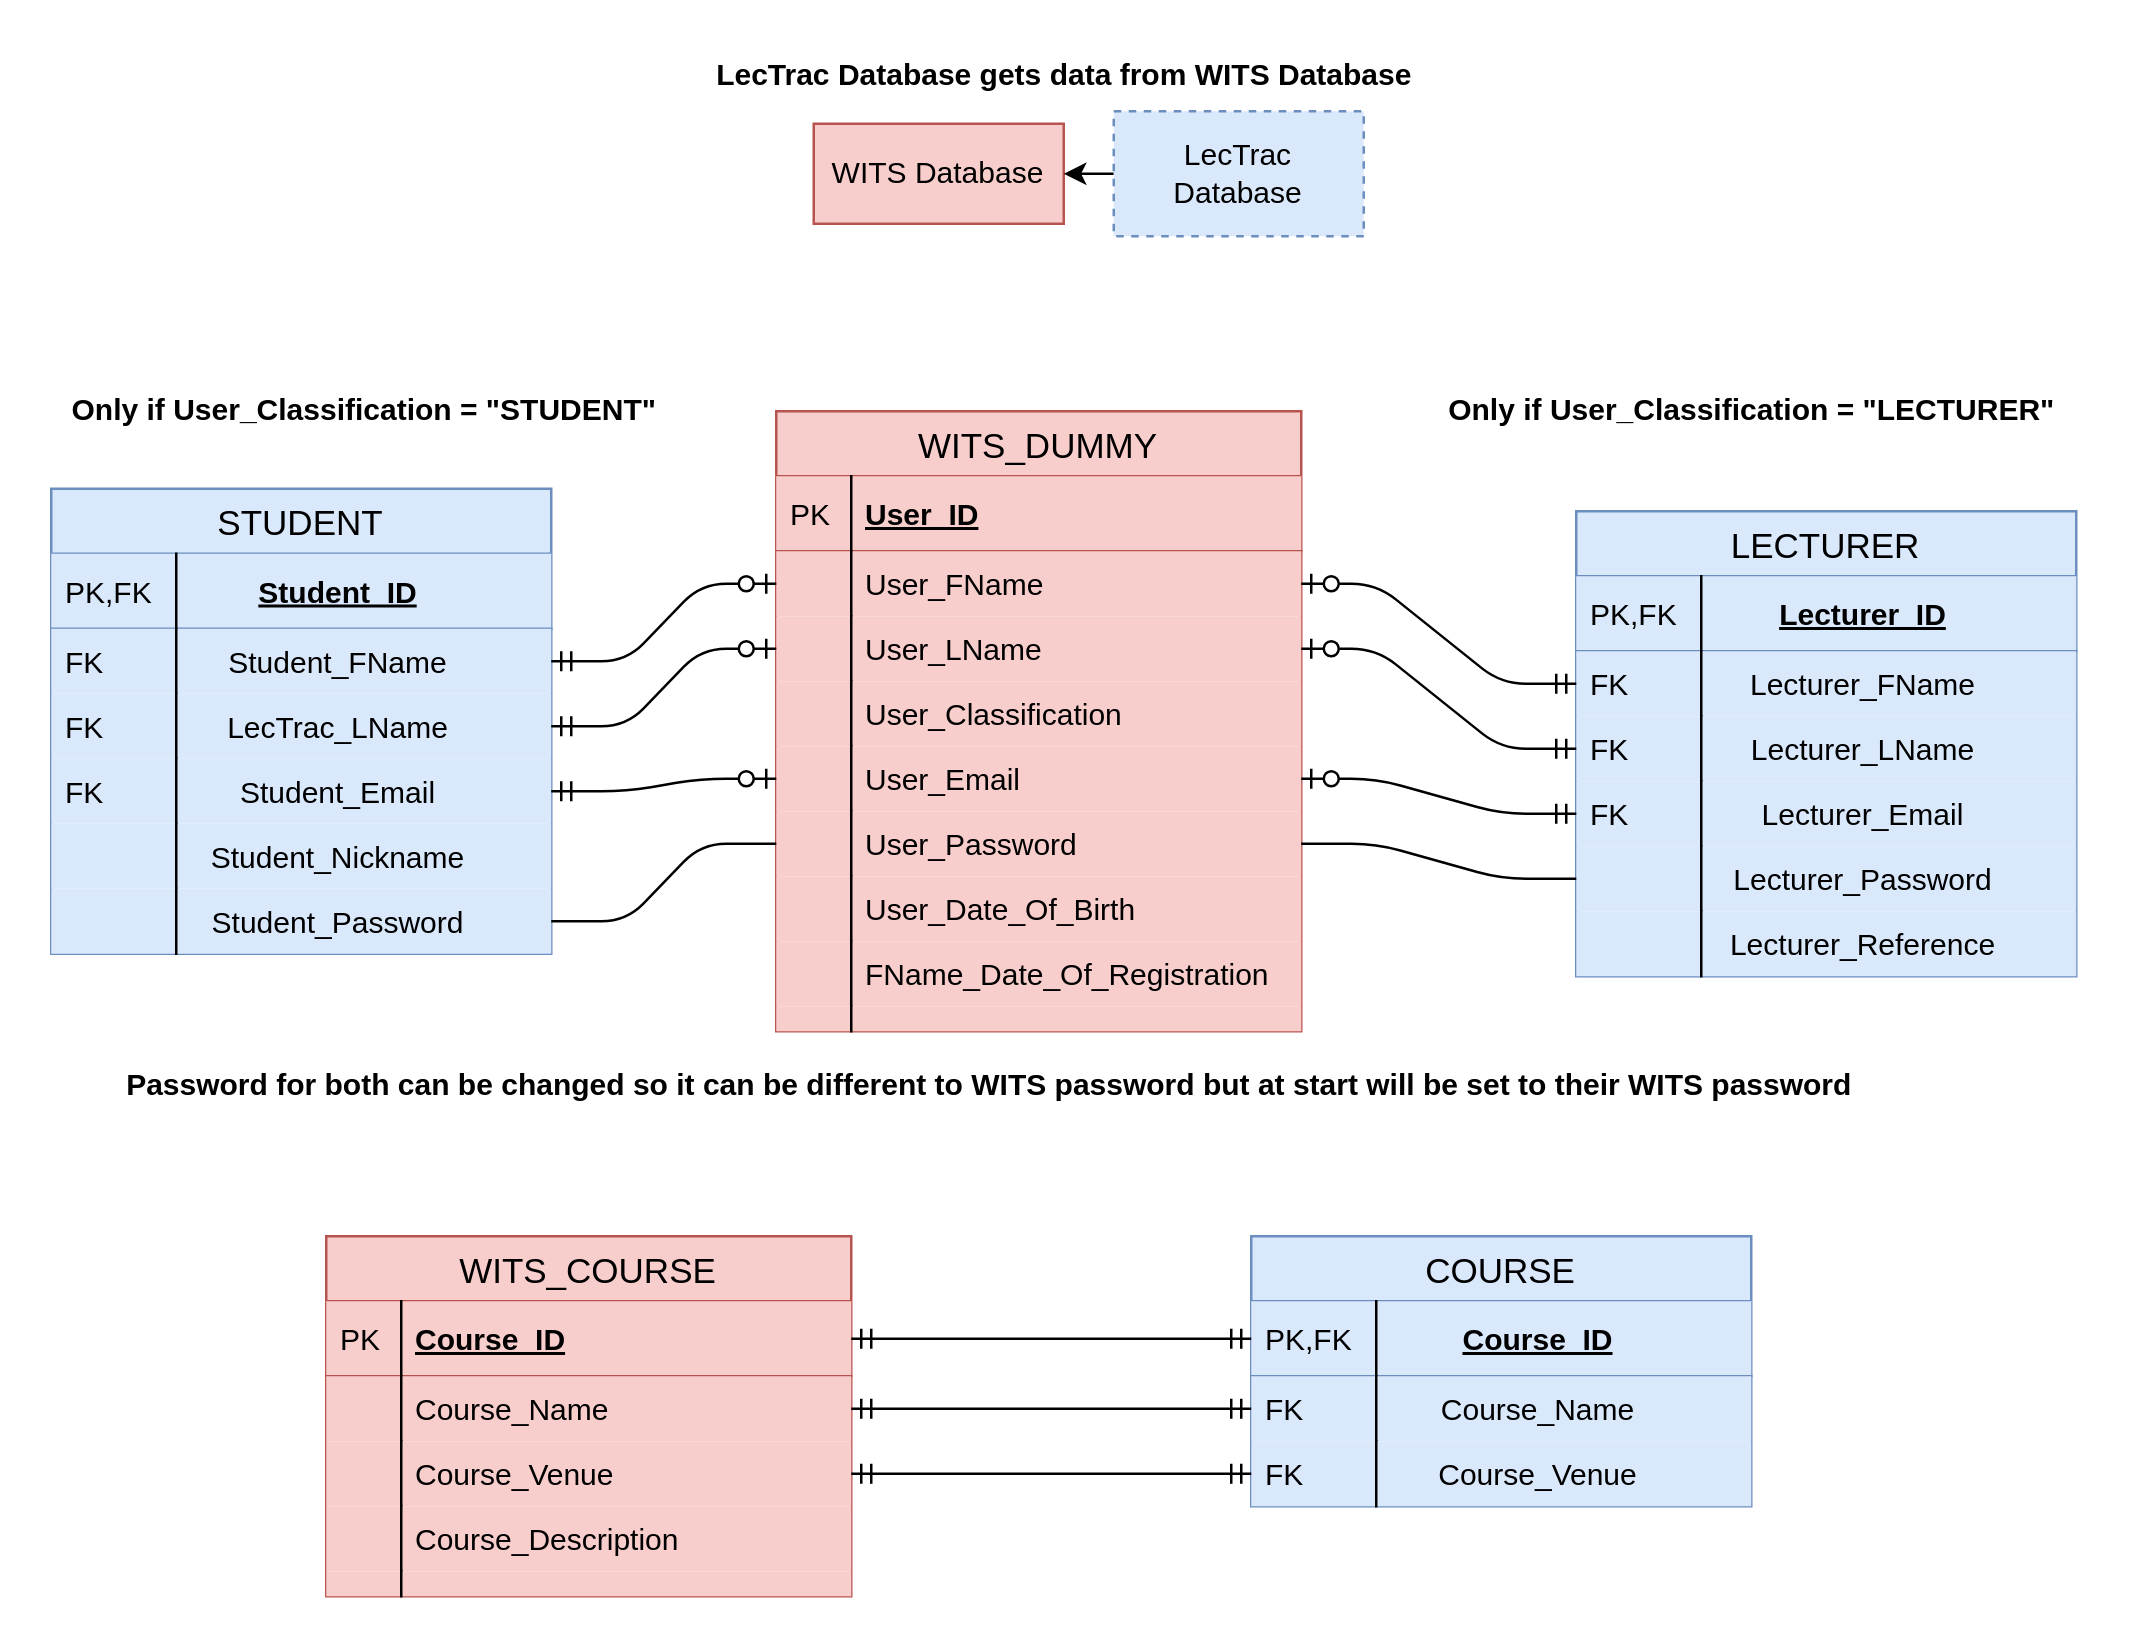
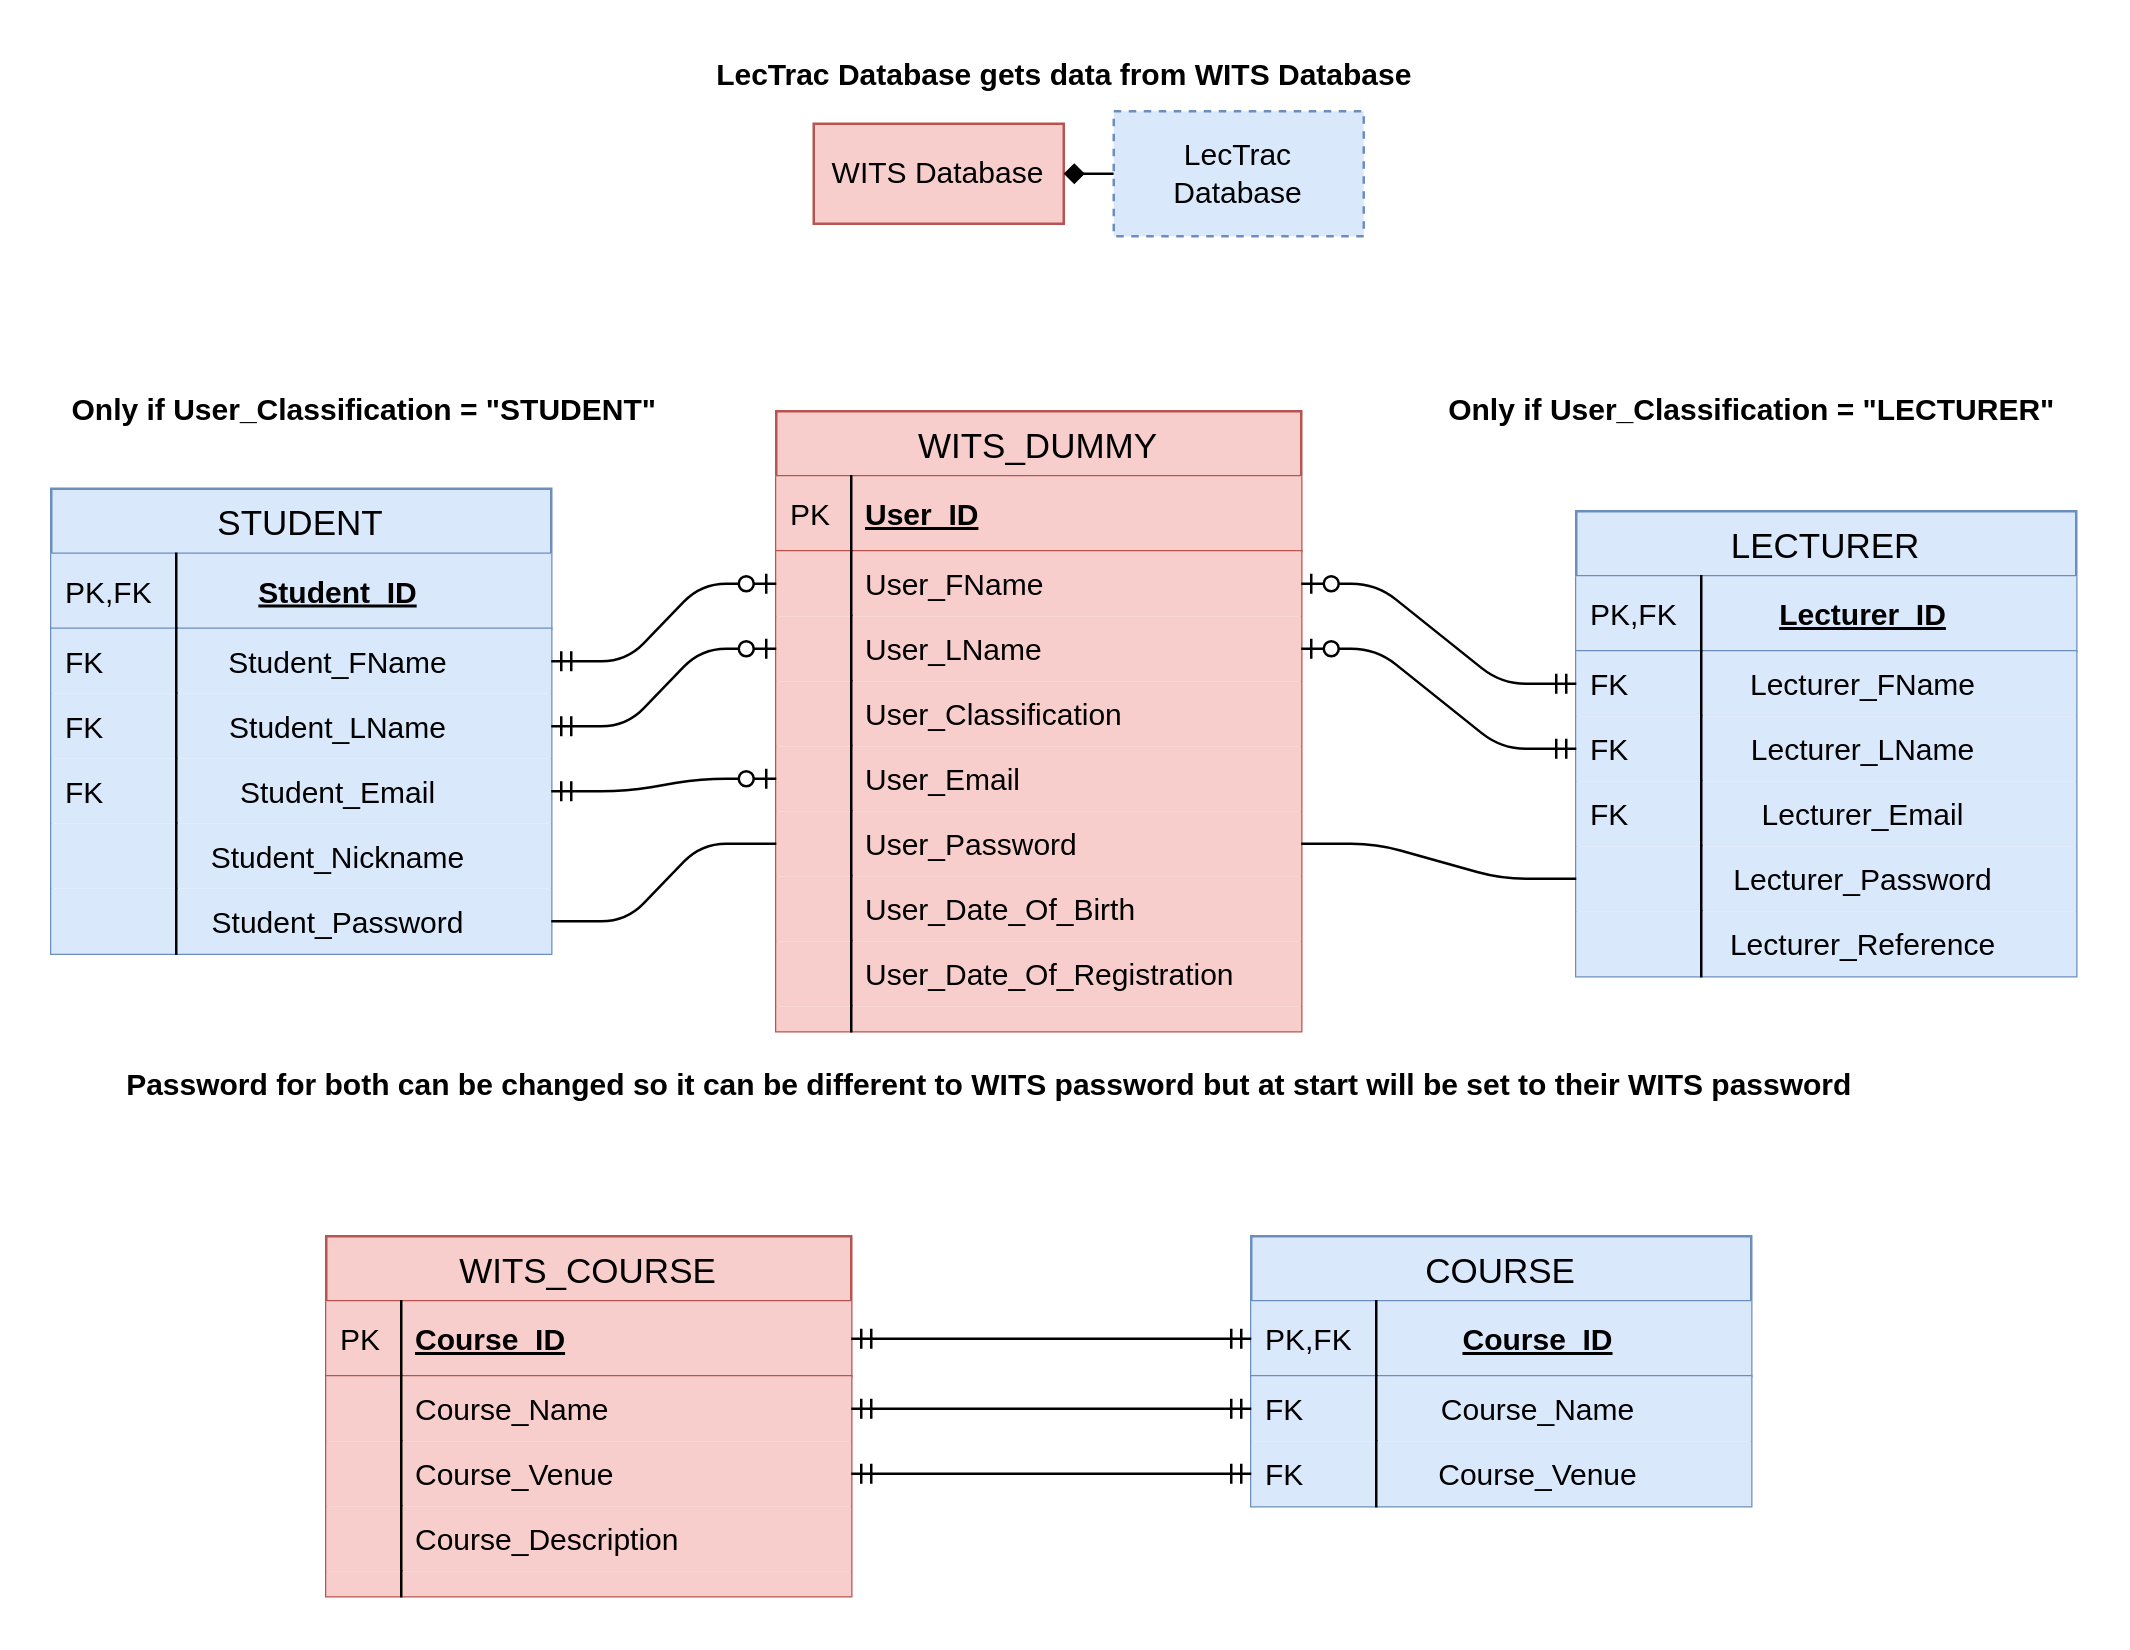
edge "LecTrac Database" -> "WITS Database": arrowhead classic -> diamond
node "LecTrac_LName": label "LecTrac_LName" -> "Student_LName"
edge "User_Email" -- "Lecturer_Email": removed
node "FName_Date_Of_Registration": label "FName_Date_Of_Registration" -> "User_Date_Of_Registration"
